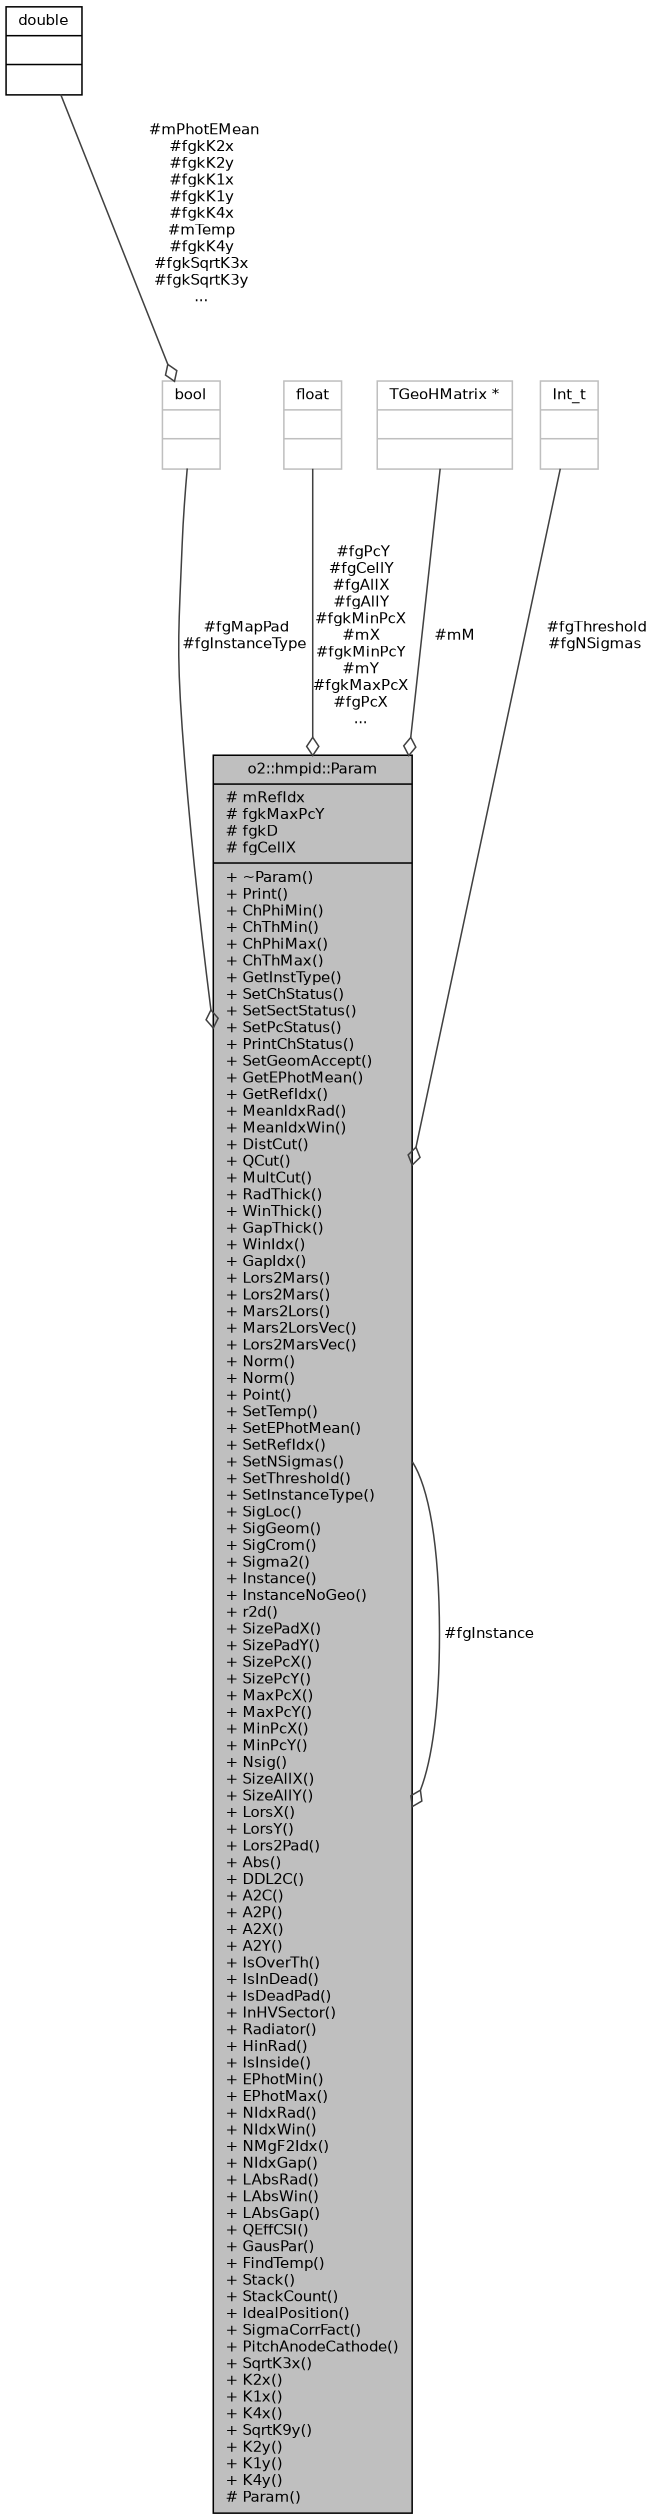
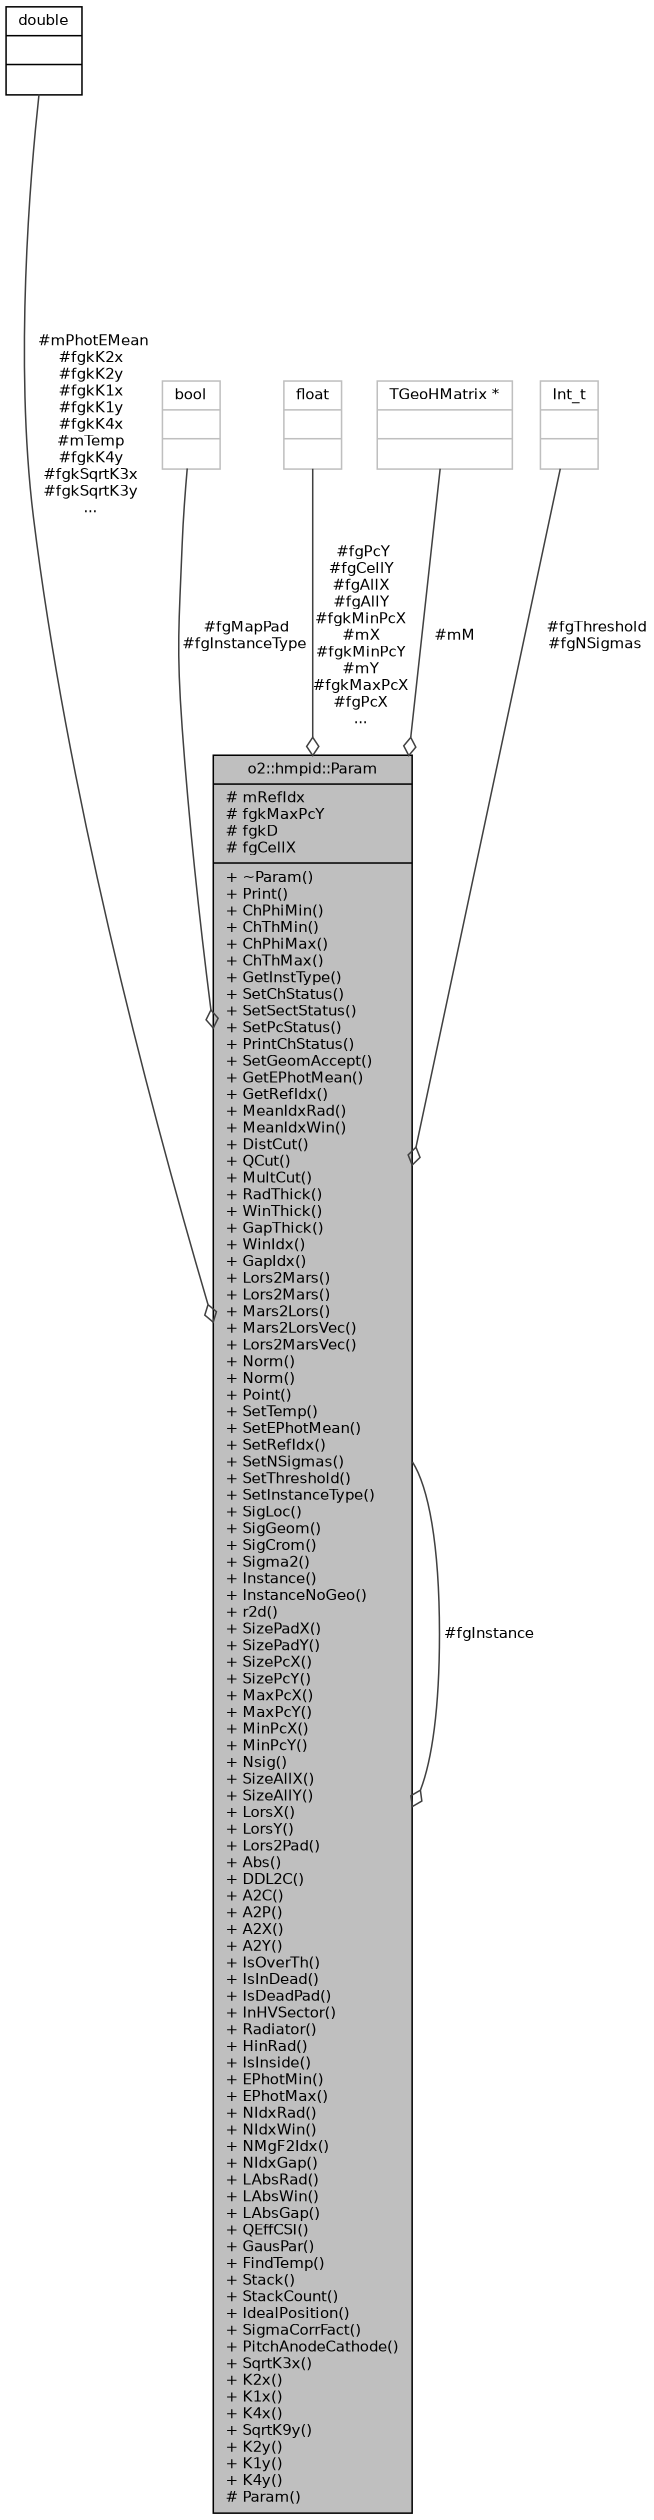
edge "double" -> "bool": now "double" -> "o2::hmpid::Param"
